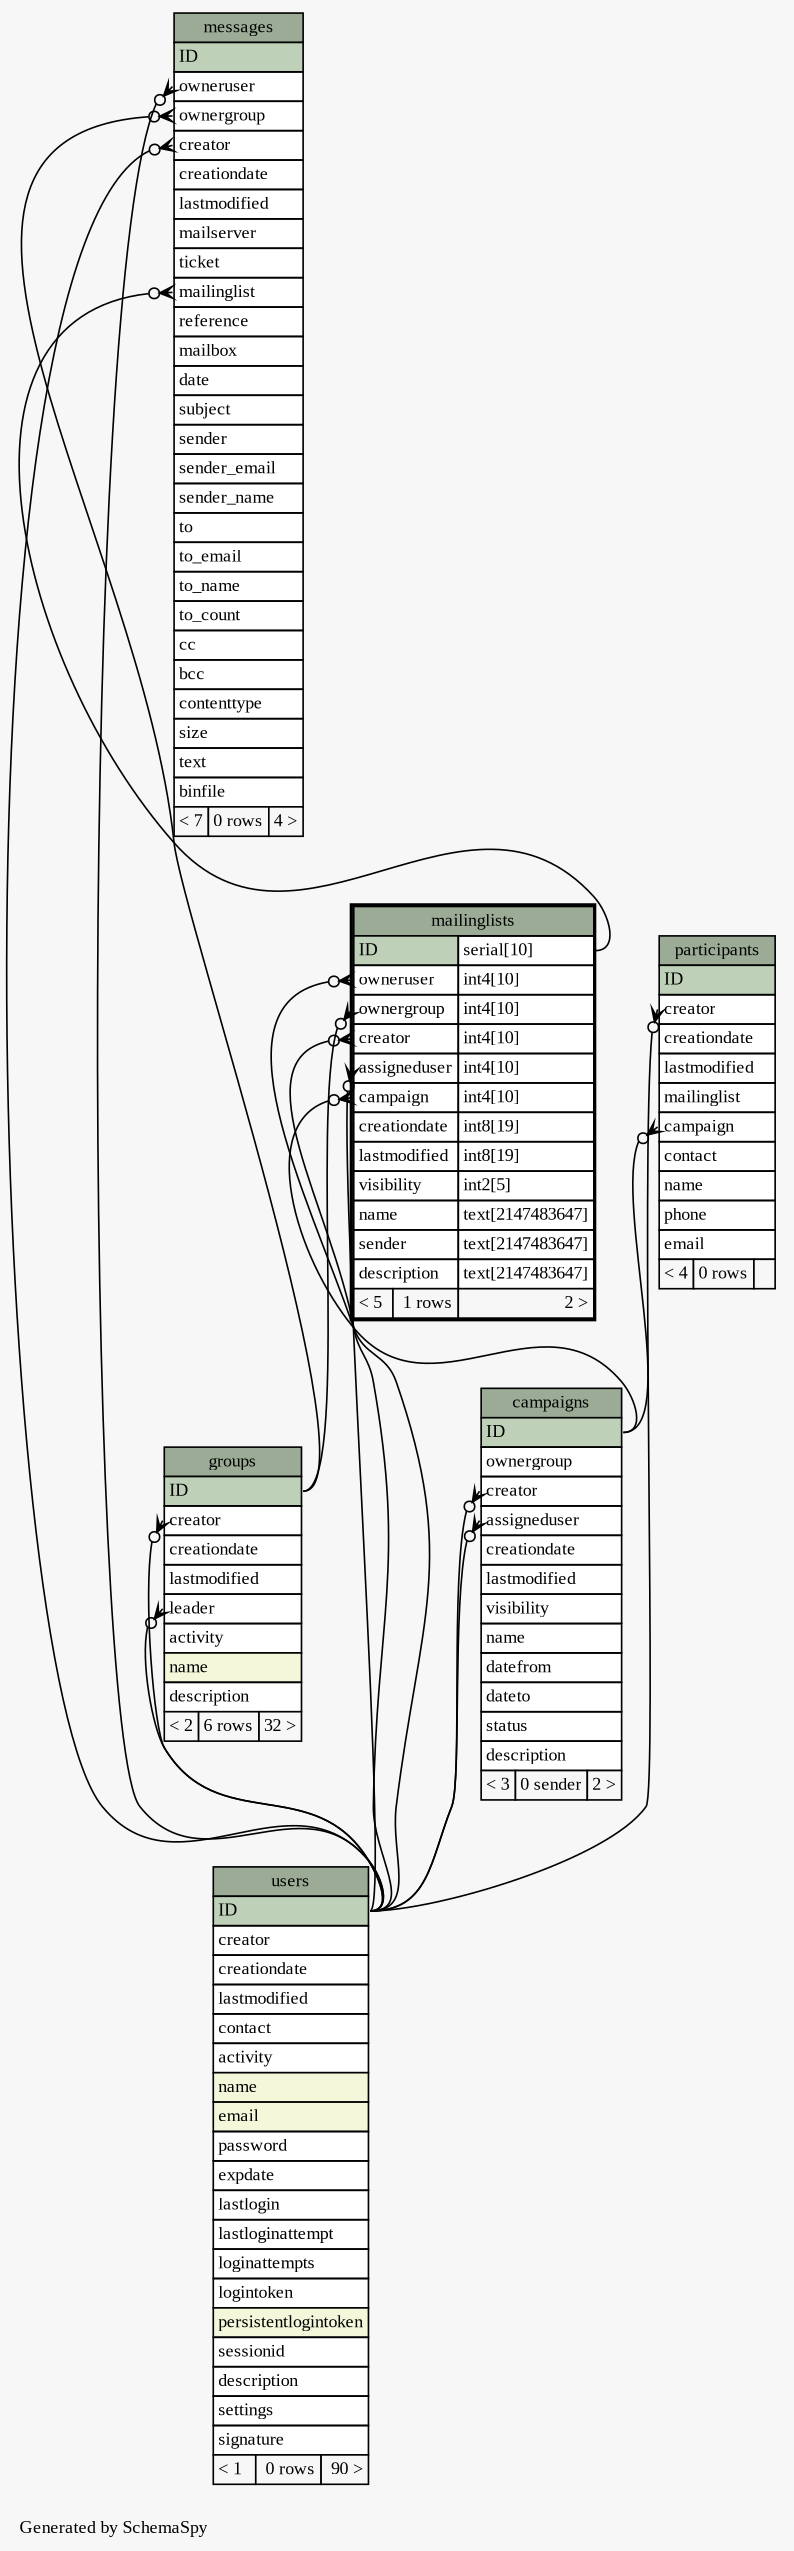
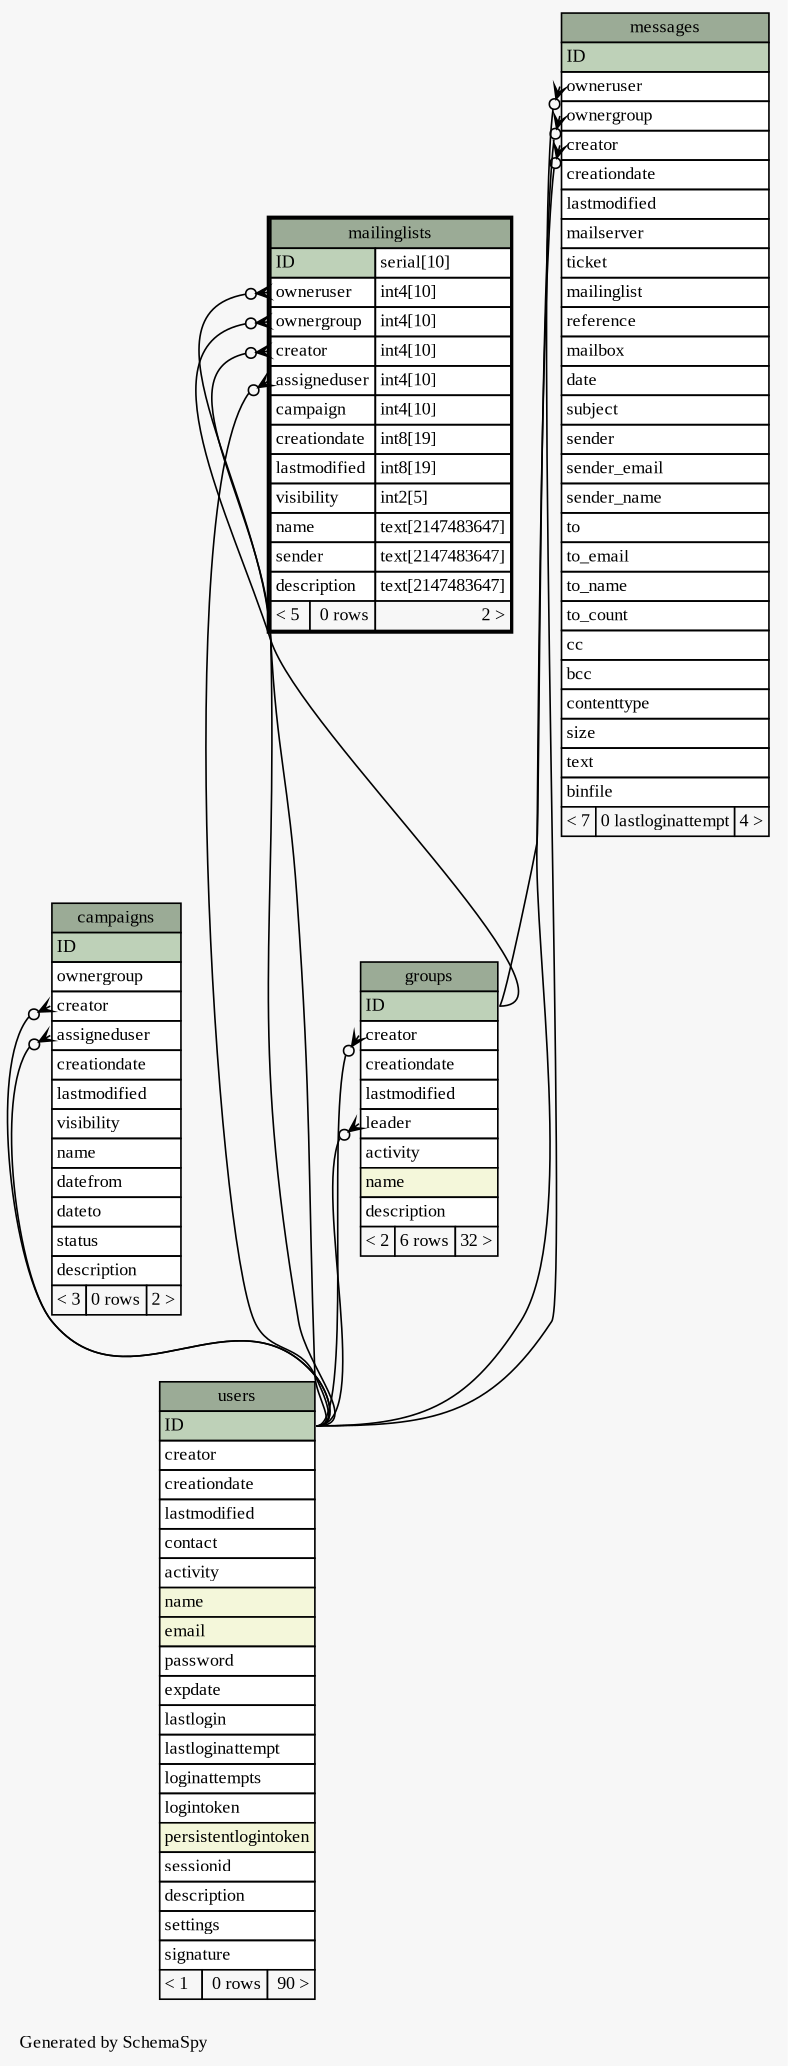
edge "mailinglists" -> "messages": removed
node "messages": text "0 rows" -> "0 lastloginattempt"
node "participants": removed
node "mailinglists": text "1 rows" -> "0 rows"
edge "campaigns" -> "mailinglists": removed
node "campaigns": text "0 sender" -> "0 rows"
